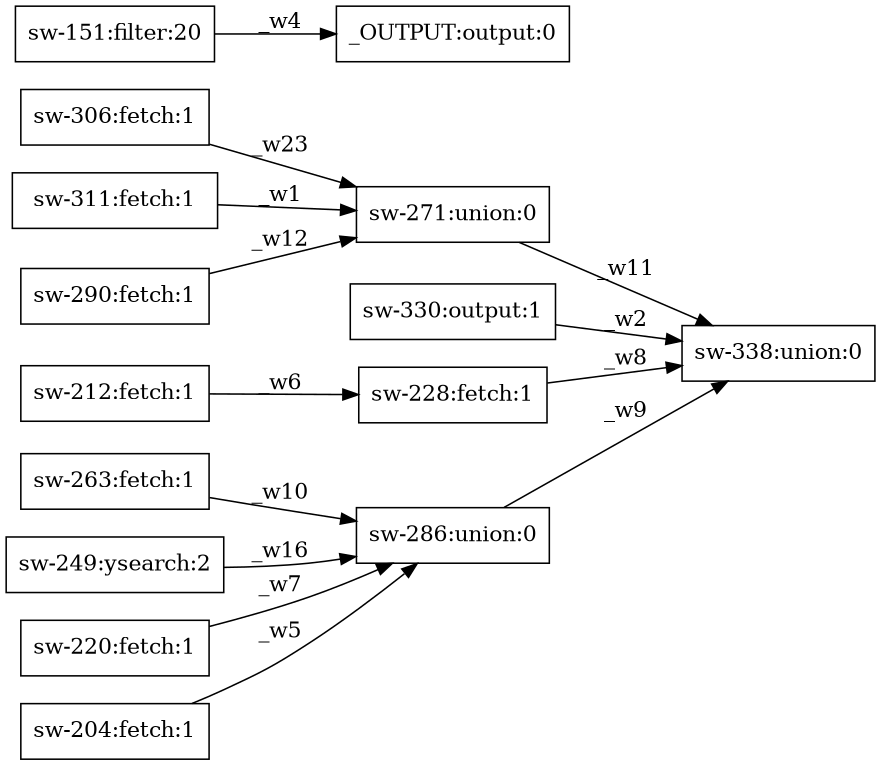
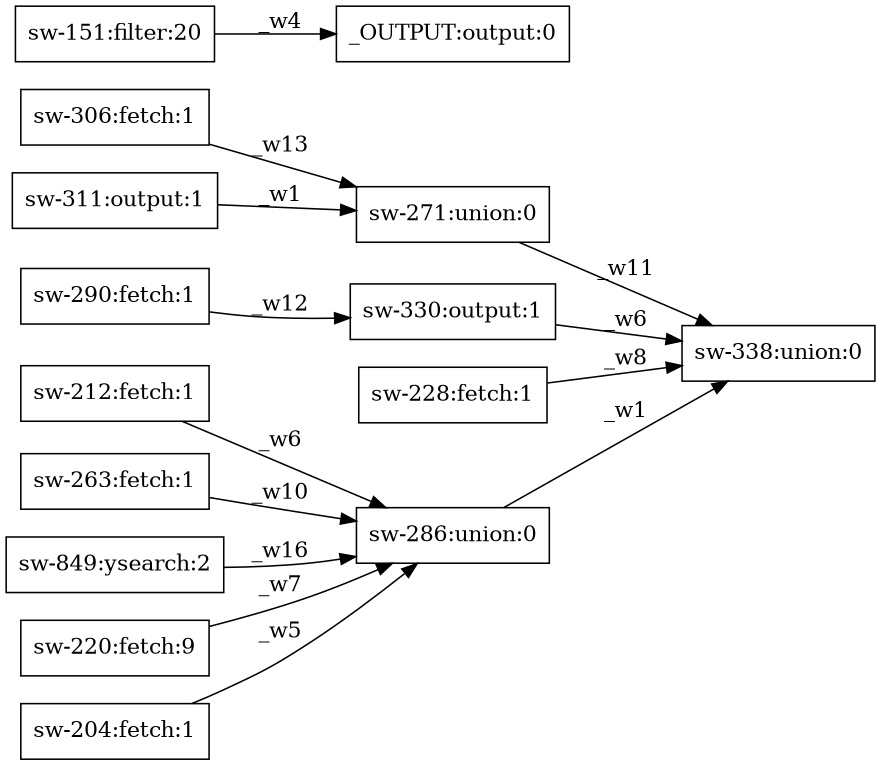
edge "sw-306:fetch:1" -> "sw-271:union:0": label "_w23" -> "_w13"
node "sw-311:fetch:1": label "sw-311:fetch:1" -> "sw-311:output:1"
edge "sw-290:fetch:1" -> "sw-271:union:0": now "sw-290:fetch:1" -> "sw-330:output:1"
edge "sw-330:output:1" -> "sw-338:union:0": label "_w2" -> "_w6"
edge "sw-212:fetch:1" -> "sw-228:fetch:1": now "sw-212:fetch:1" -> "sw-286:union:0"
edge "sw-286:union:0" -> "sw-338:union:0": label "_w9" -> "_w1"
node "sw-249:ysearch:2": label "sw-249:ysearch:2" -> "sw-849:ysearch:2"
node "sw-220:fetch:1": label "sw-220:fetch:1" -> "sw-220:fetch:9"
